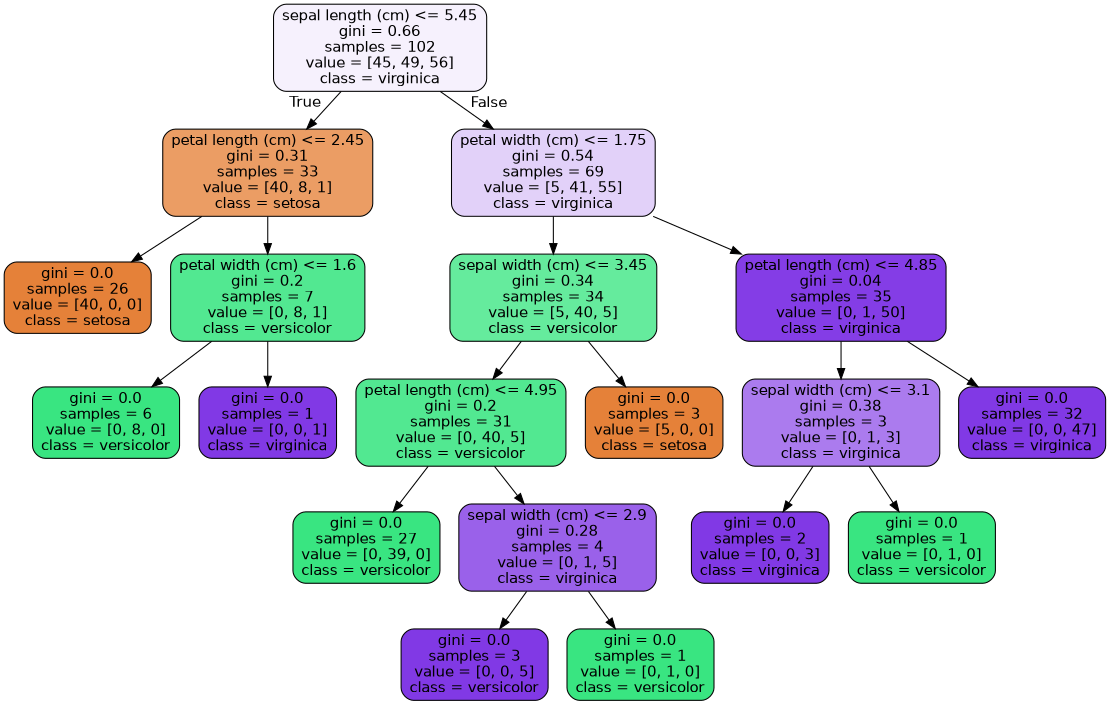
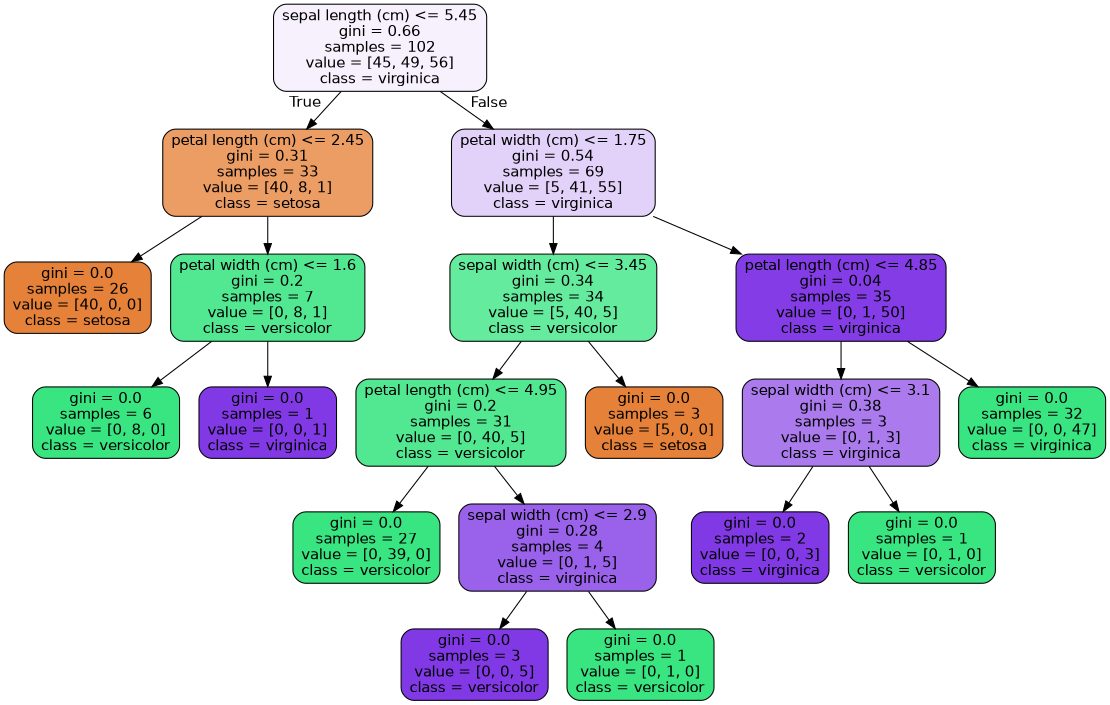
node "gini = 0.0 samples = 32 value = [0, 0, 47] class = virginica": fillcolor #8139e5 -> #39e581
